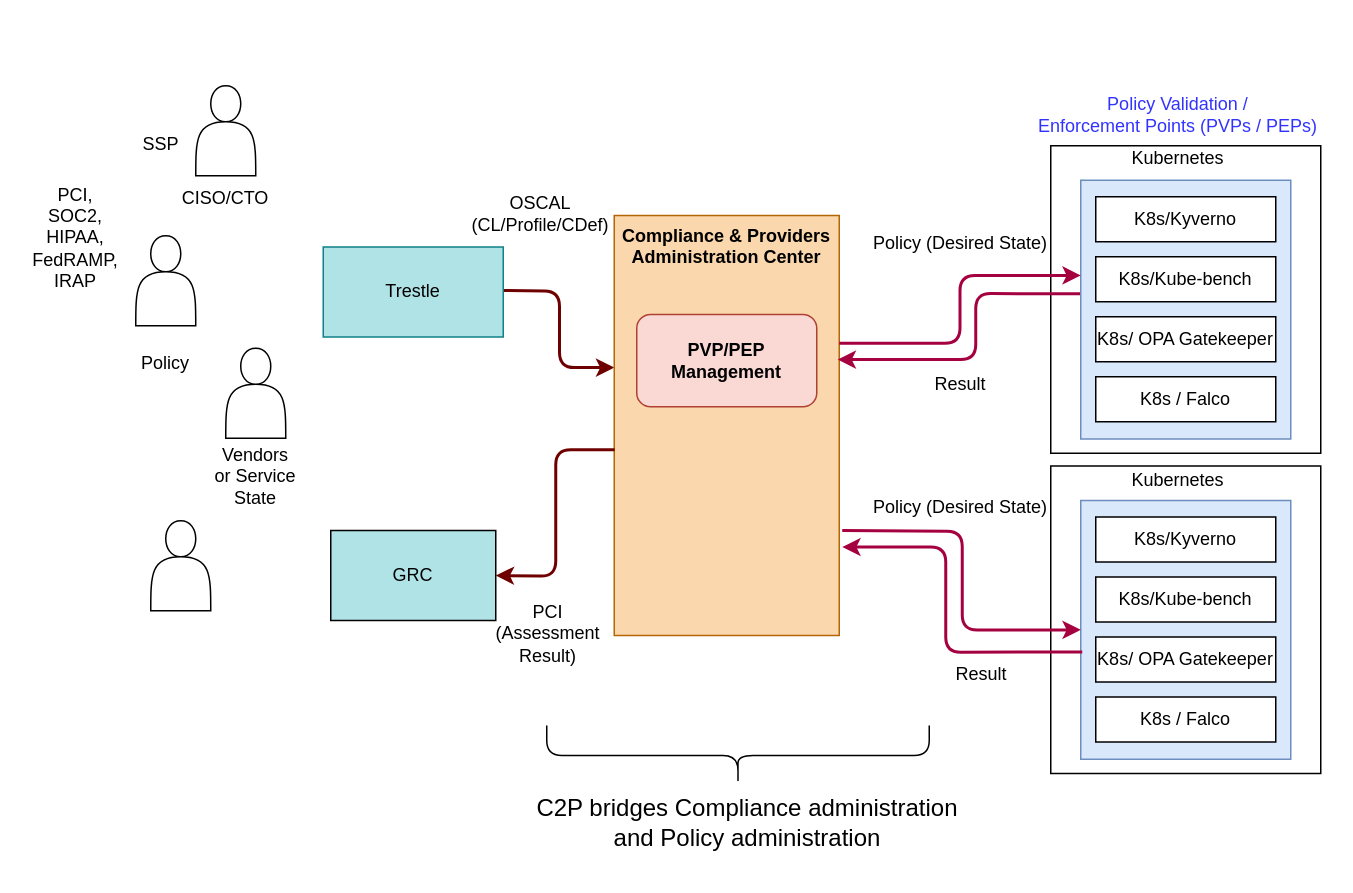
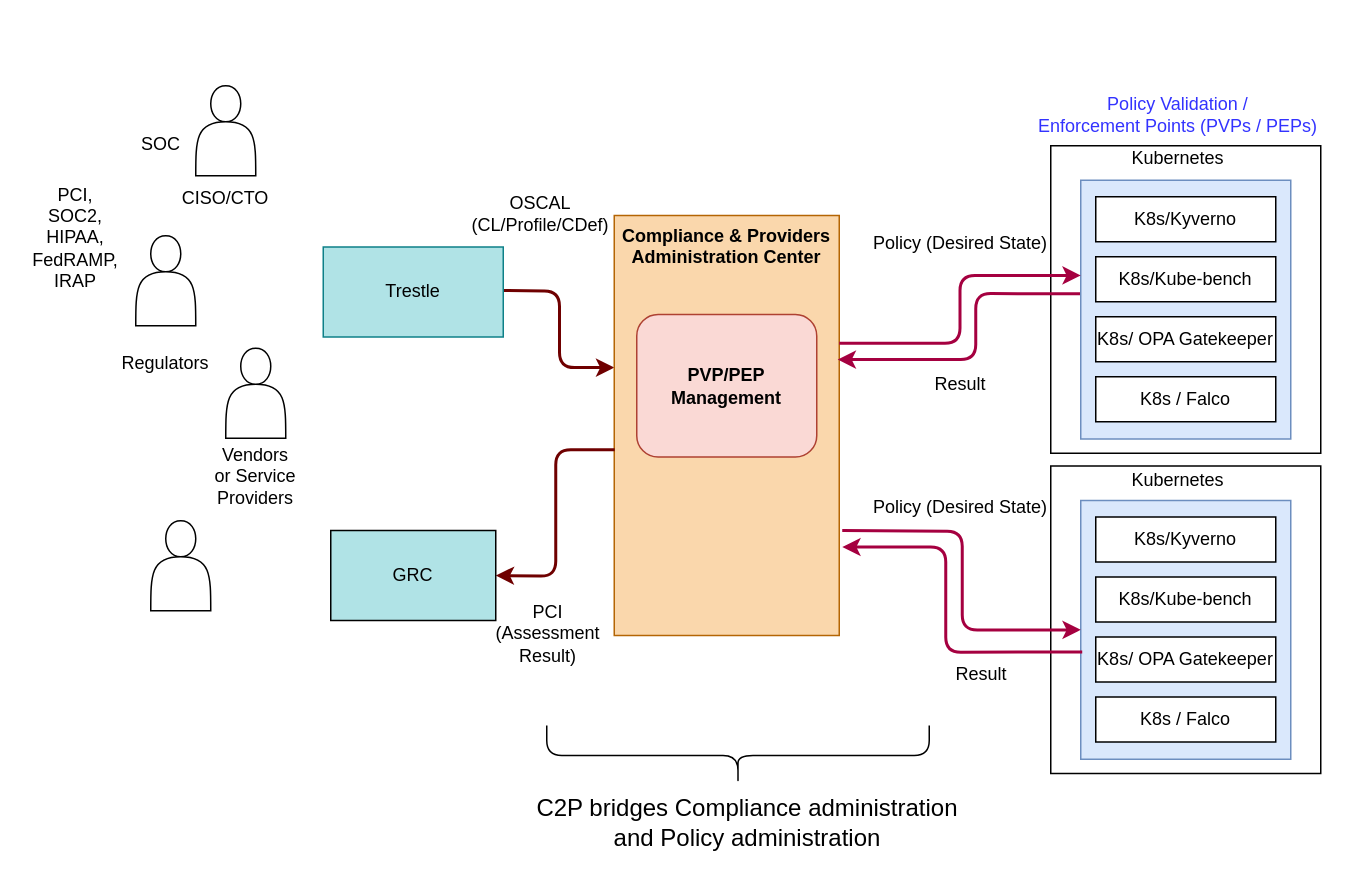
node "SSP": label "SSP" -> "SOC"
node "PVP/PEP Management": size 180x92 -> 180x143
node "Policy": label "Policy" -> "Regulators"
node "Vendors or Service State": label "Vendors or Service State" -> "Vendors or Service Providers"
